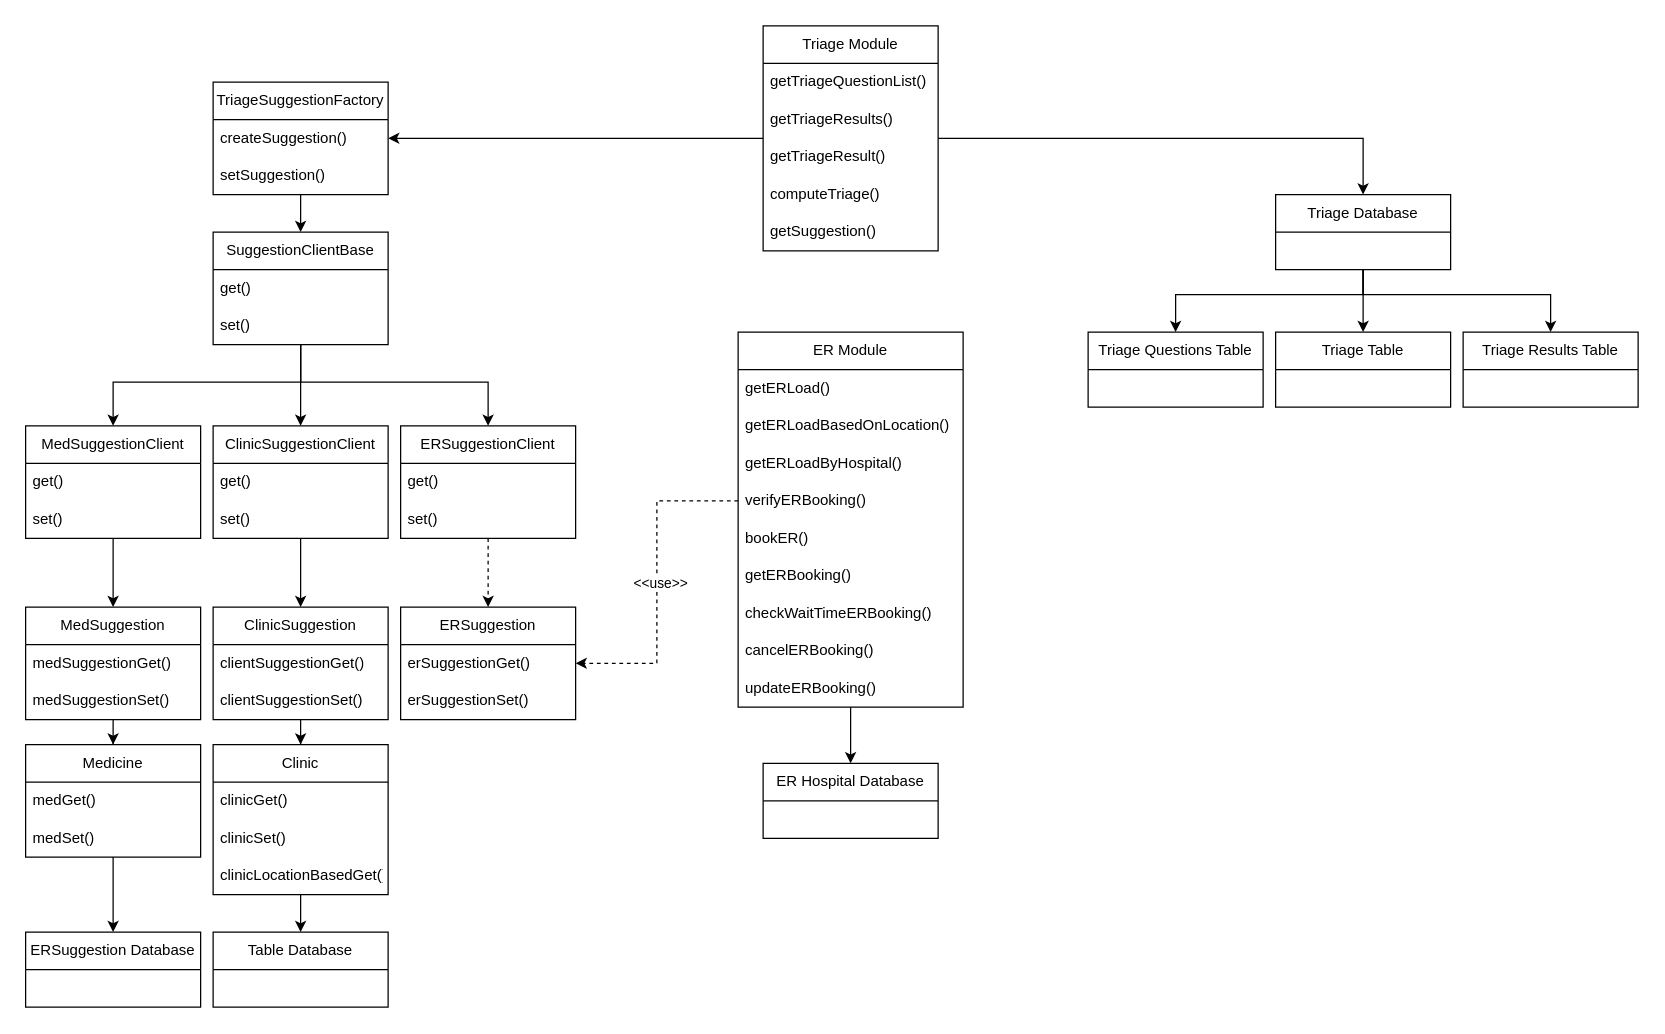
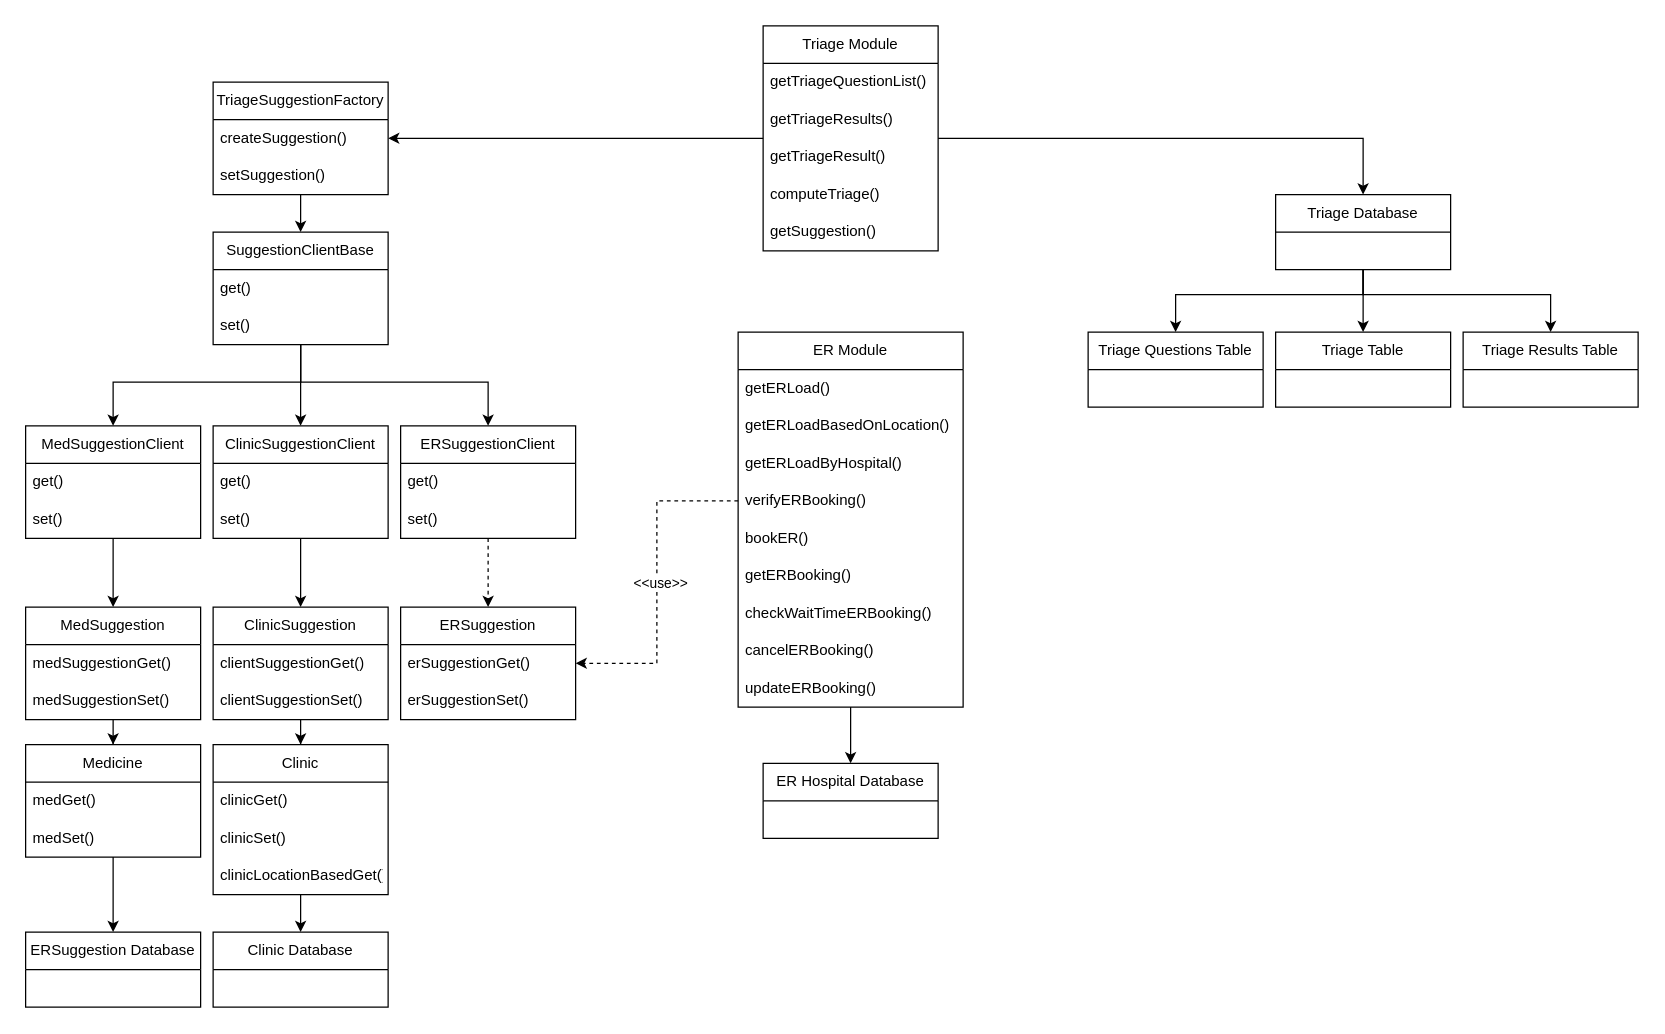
node "Table Database": label "Table Database" -> "Clinic Database"
